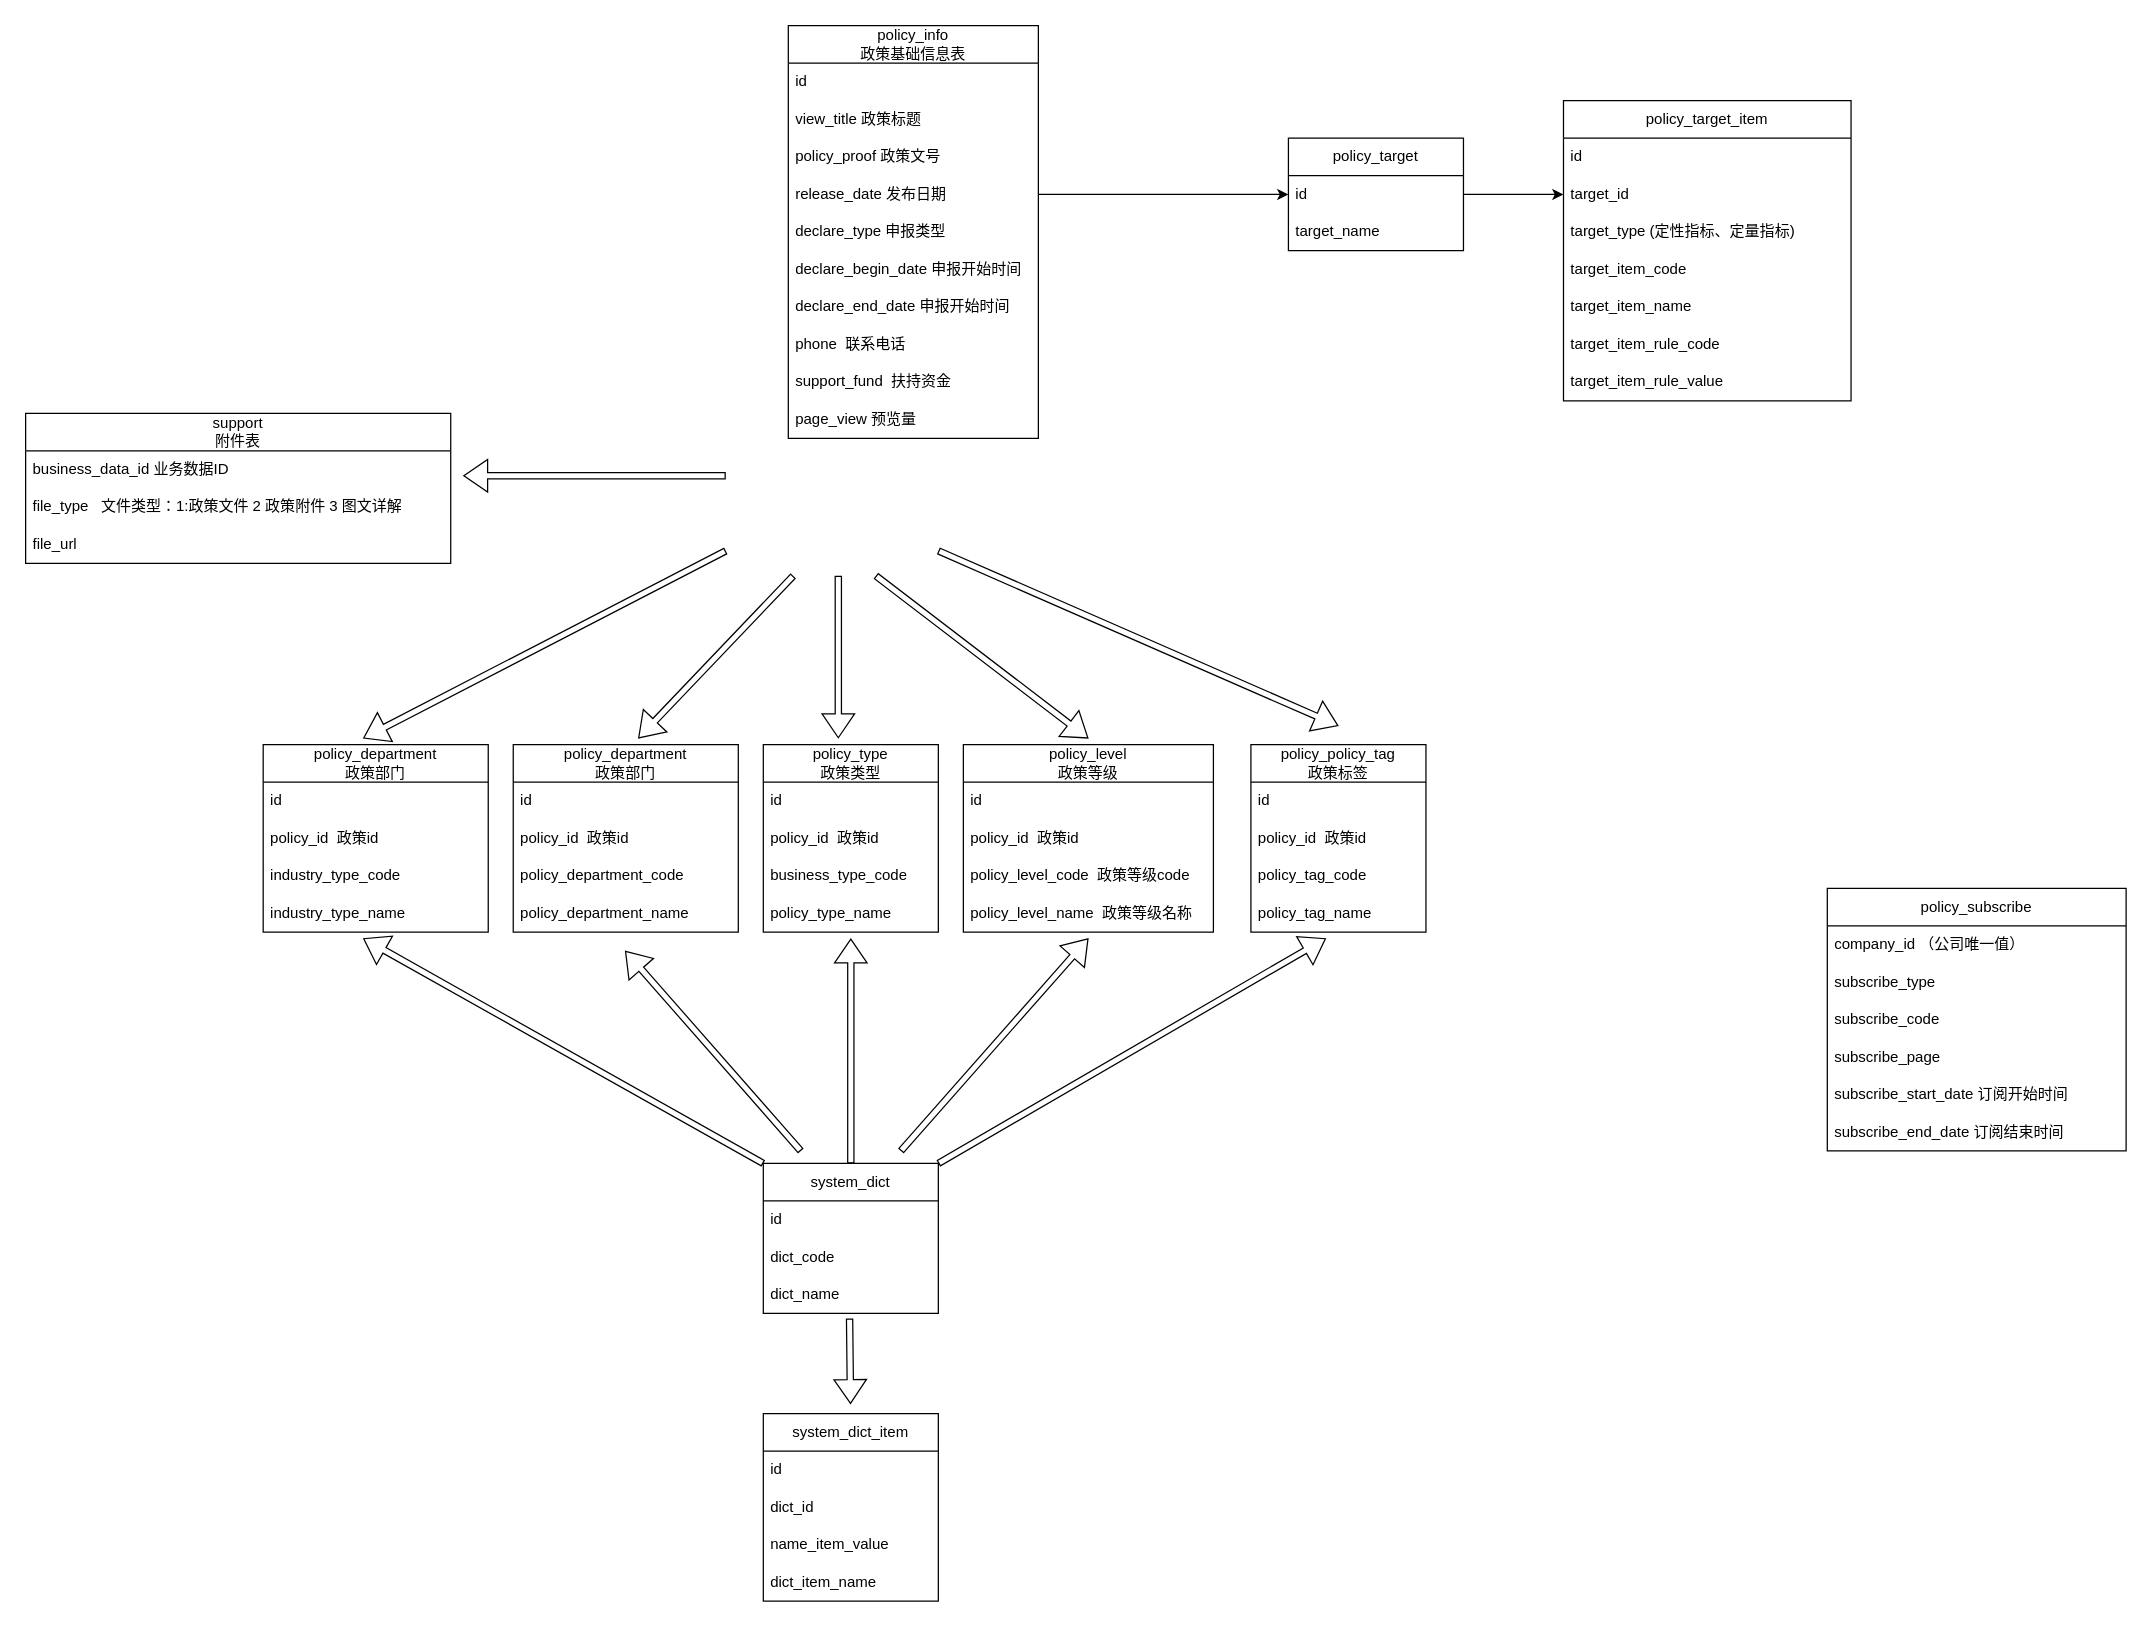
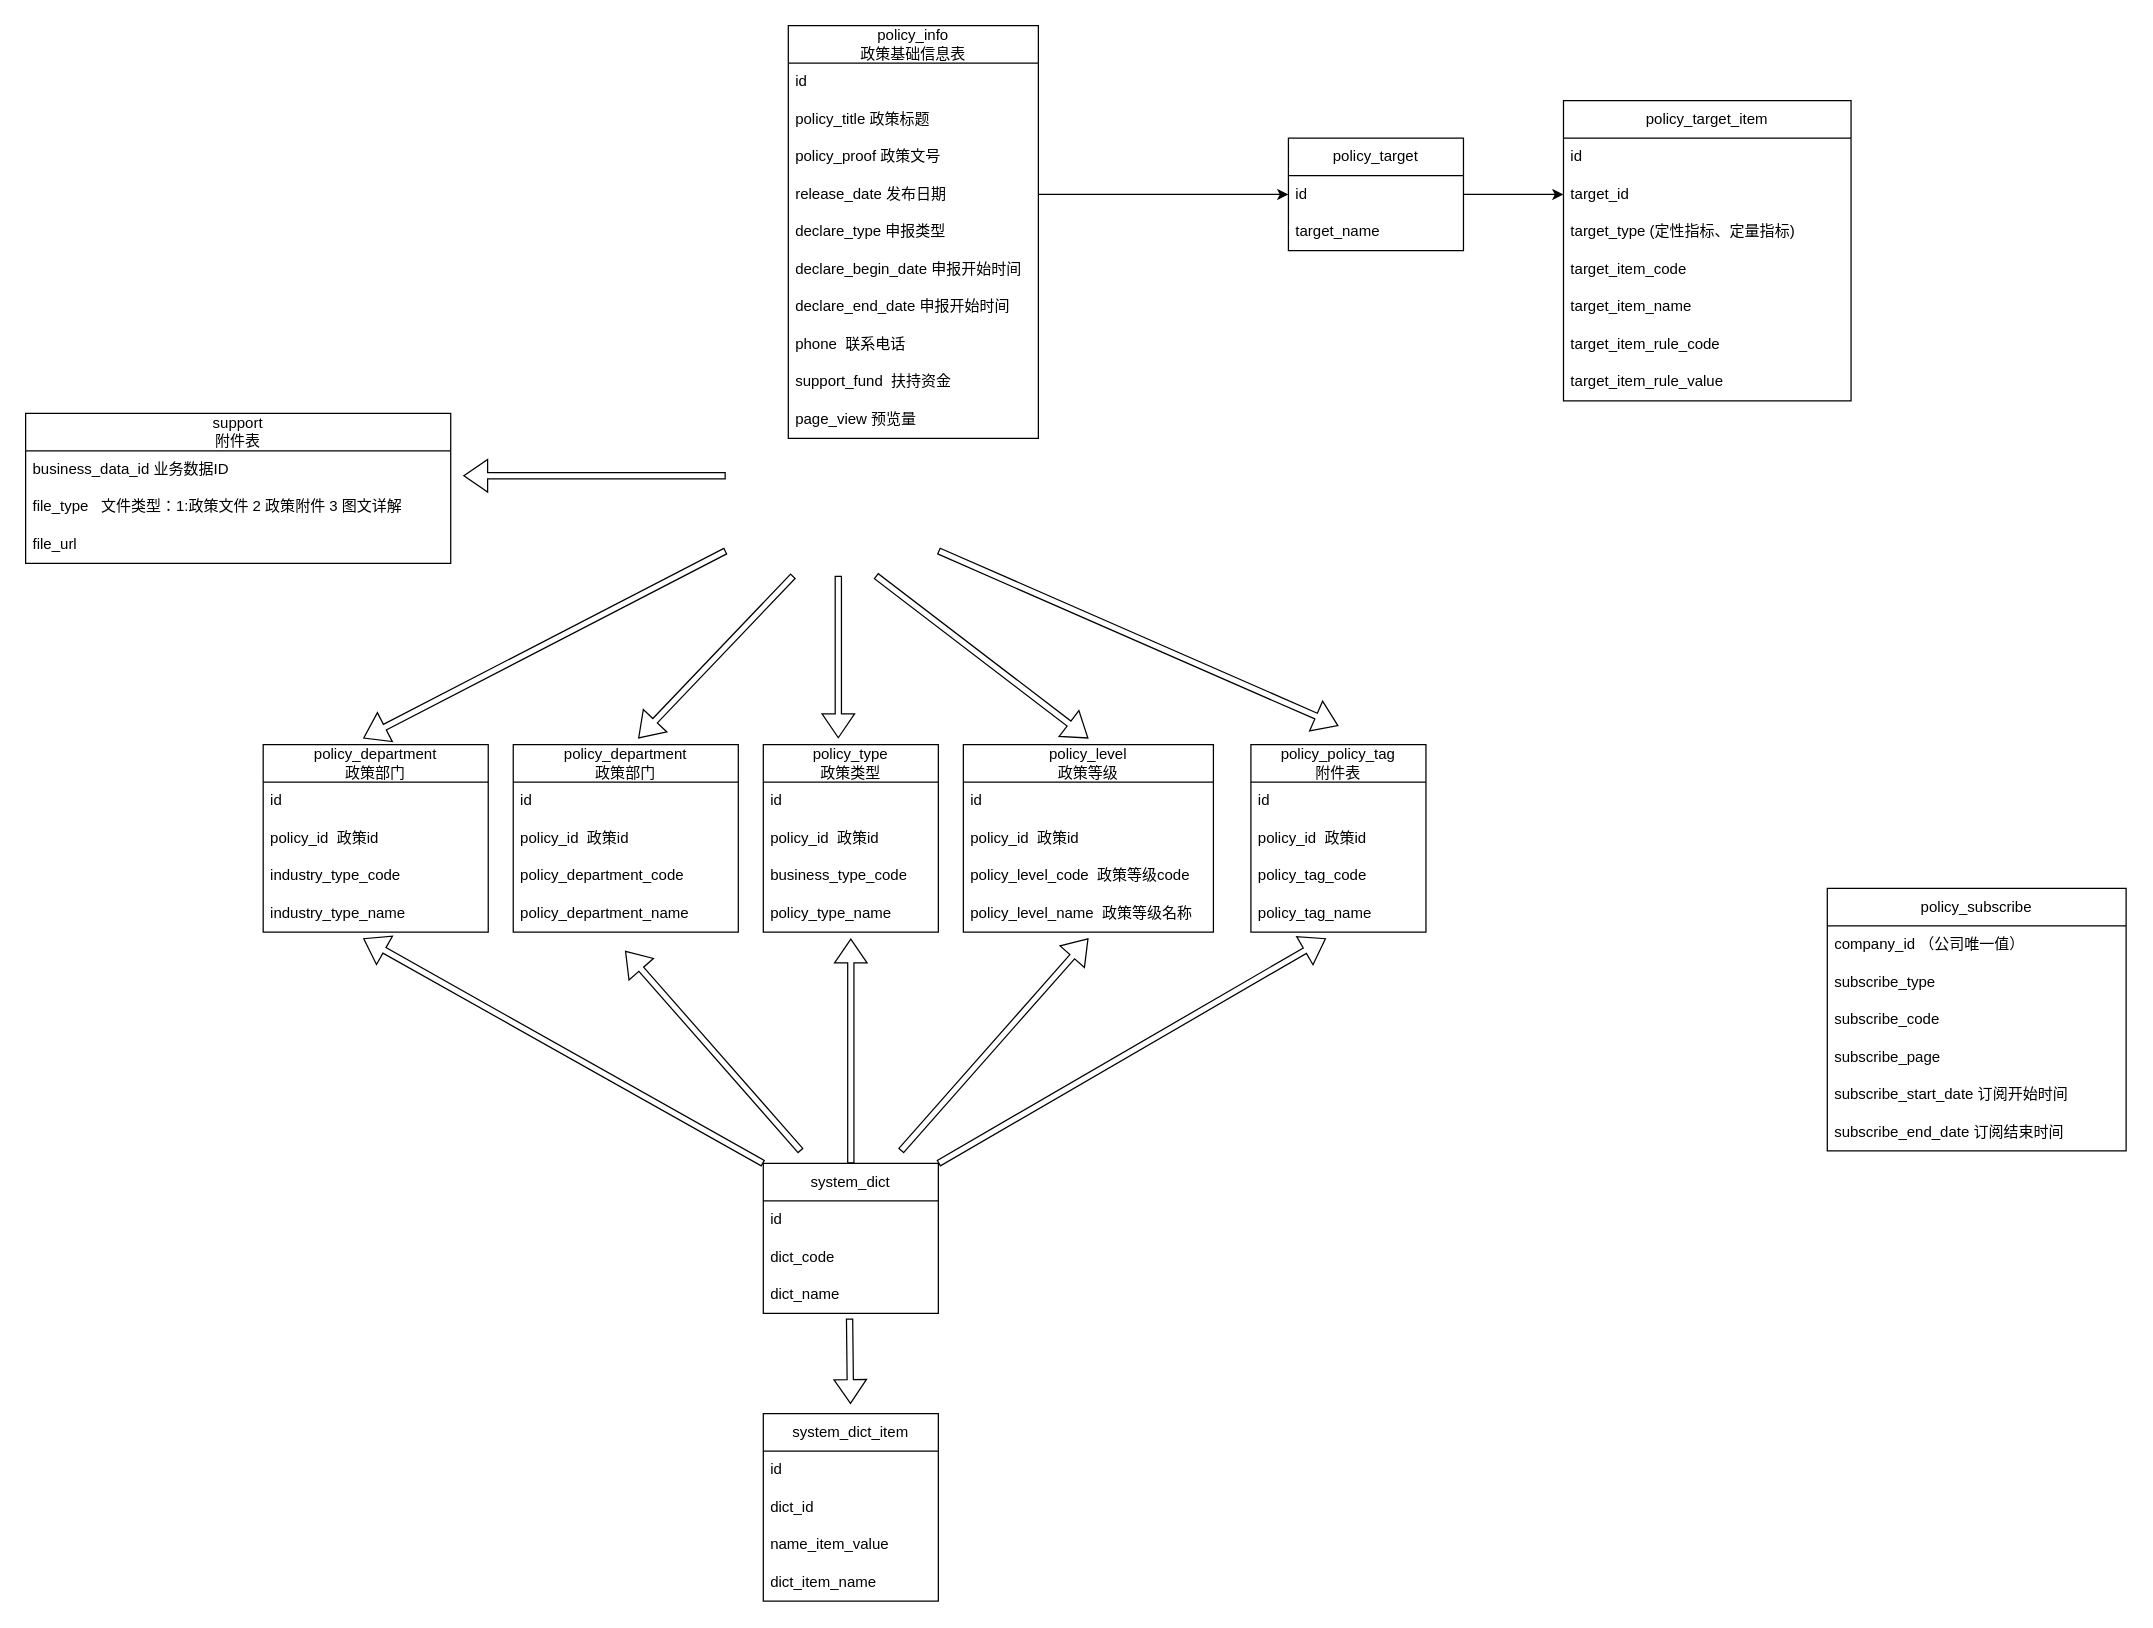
node "view_title 政策标题": label "view_title 政策标题" -> "policy_title 政策标题"
node "policy_policy_tag 政策标签": label "policy_policy_tag 政策标签" -> "policy_policy_tag 附件表"
